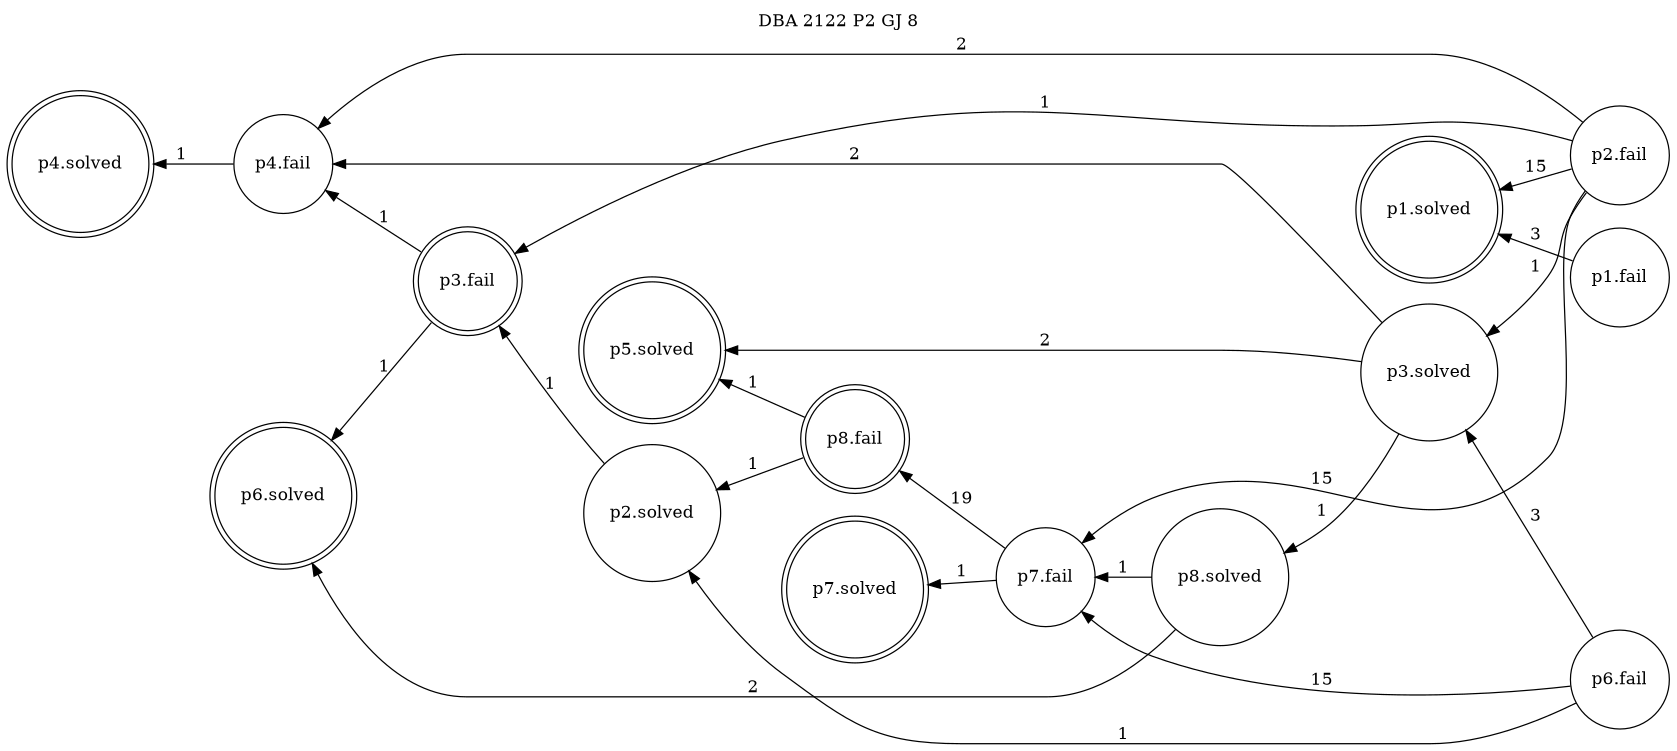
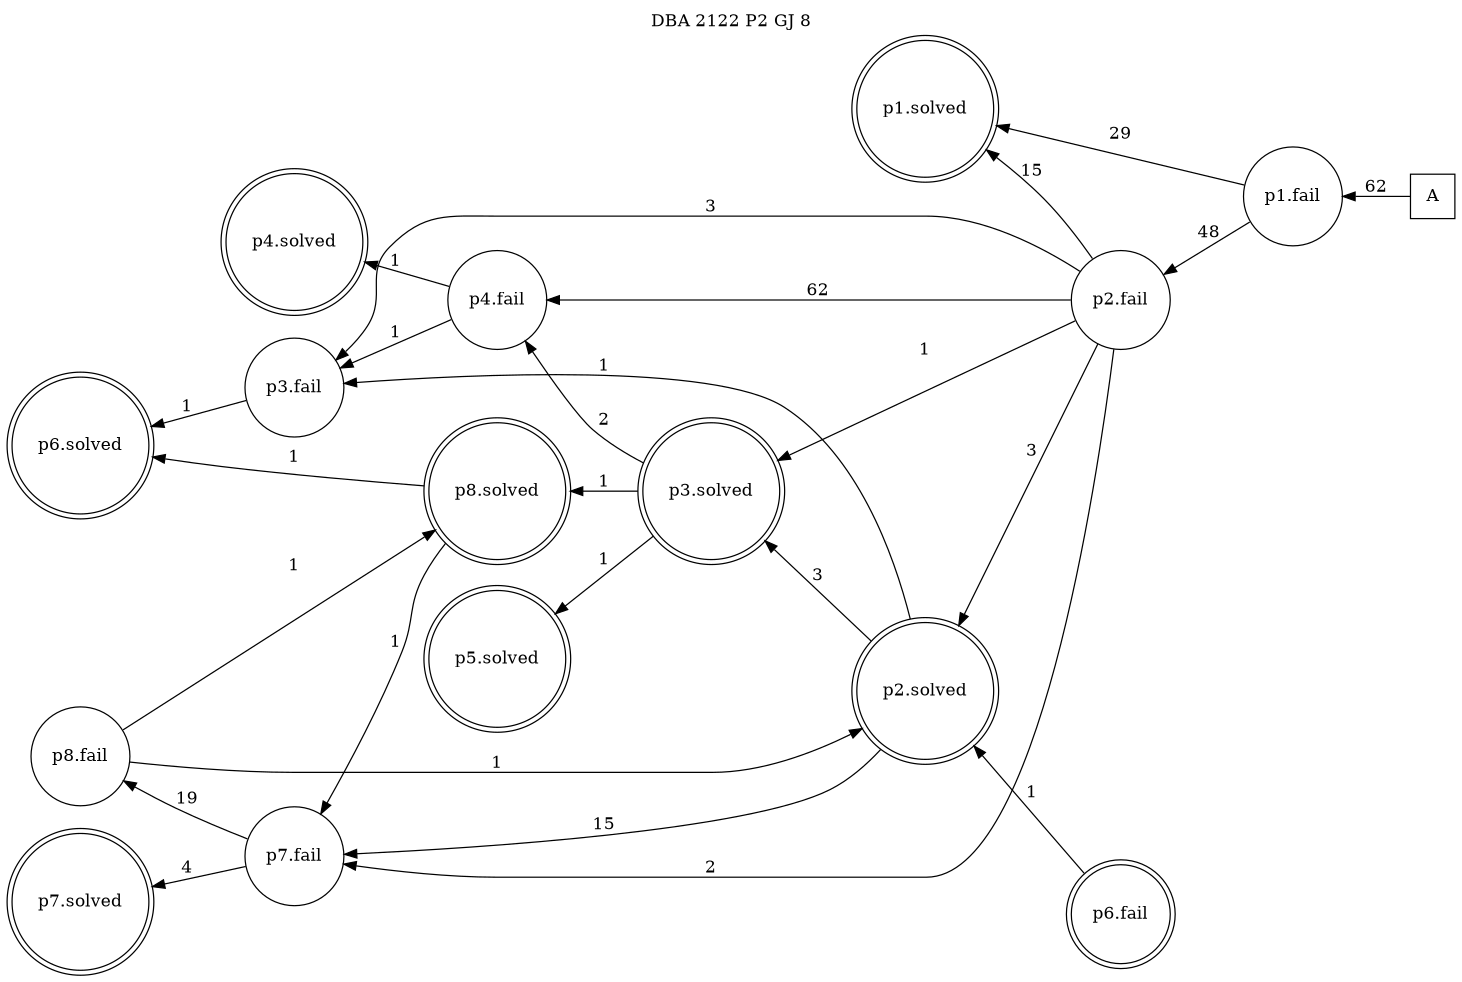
edge "p2.fail" -> "p4.fail": label "2" -> "62"
edge "p2.fail" -> "p3.fail": label "1" -> "3"
node "A": added
edge "p3.fail" -> "p4.fail": reversed
edge "p1.fail" -> "p1.solved": label "3" -> "29"
edge "p1.fail" -> "p2.fail": added, label "48"
node "p3.fail": shape doublecircle -> circle
edge "p3.solved" -> "p5.solved": label "2" -> "1"
node "p3.solved": shape circle -> doublecircle
edge "p8.fail" -> "p5.solved": now "p8.fail" -> "p8.solved"
node "p8.fail": shape doublecircle -> circle
edge "p2.fail" -> "p2.solved": added, label "3"
edge "p2.fail" -> "p7.fail": label "15" -> "2"
node "p2.solved": shape circle -> doublecircle
edge "p6.fail" -> "p3.solved": now "p2.solved" -> "p3.solved"
edge "p7.fail" -> "p7.solved": label "1" -> "4"
node "p8.solved": shape circle -> doublecircle
node "p6.fail": shape circle -> doublecircle
edge "p8.solved" -> "p6.solved": label "2" -> "1"
edge "p6.fail" -> "p7.fail": now "p2.solved" -> "p7.fail"
